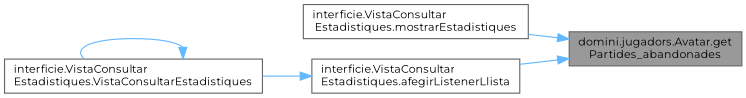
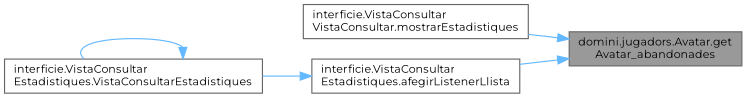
node "interficie.VistaConsultar Estadistiques.mostrarEstadistiques": label "interficie.VistaConsultar Estadistiques.mostrarEstadistiques" -> "interficie.VistaConsultar VistaConsultar.mostrarEstadistiques"
node "domini.jugadors.Avatar.get Partides_abandonades": label "domini.jugadors.Avatar.get Partides_abandonades" -> "domini.jugadors.Avatar.get Avatar_abandonades"
